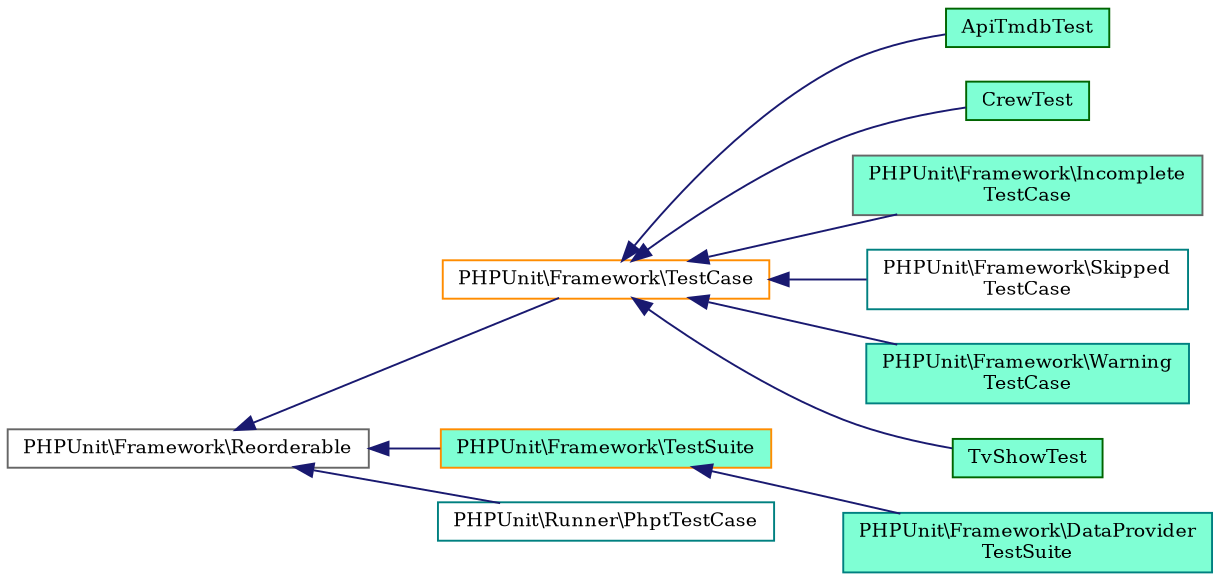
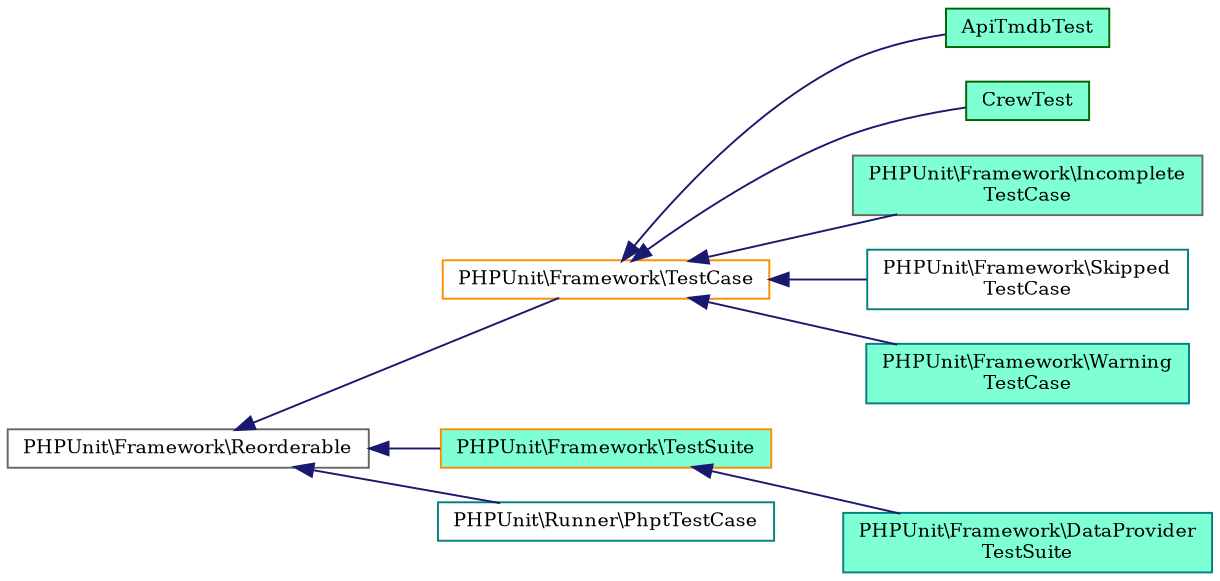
node "TvShowTest": removed
